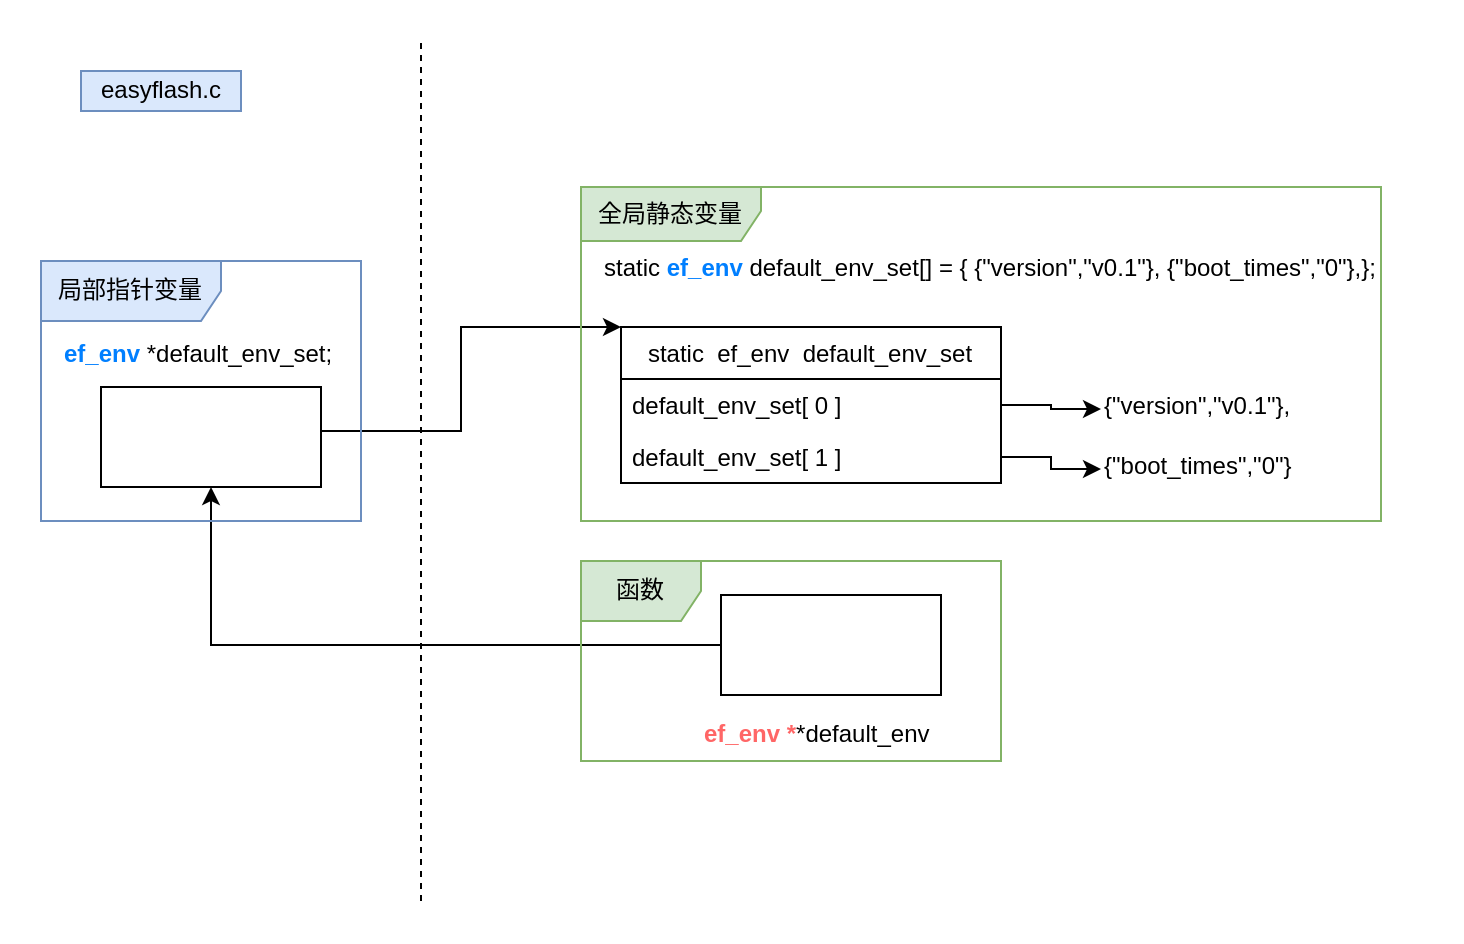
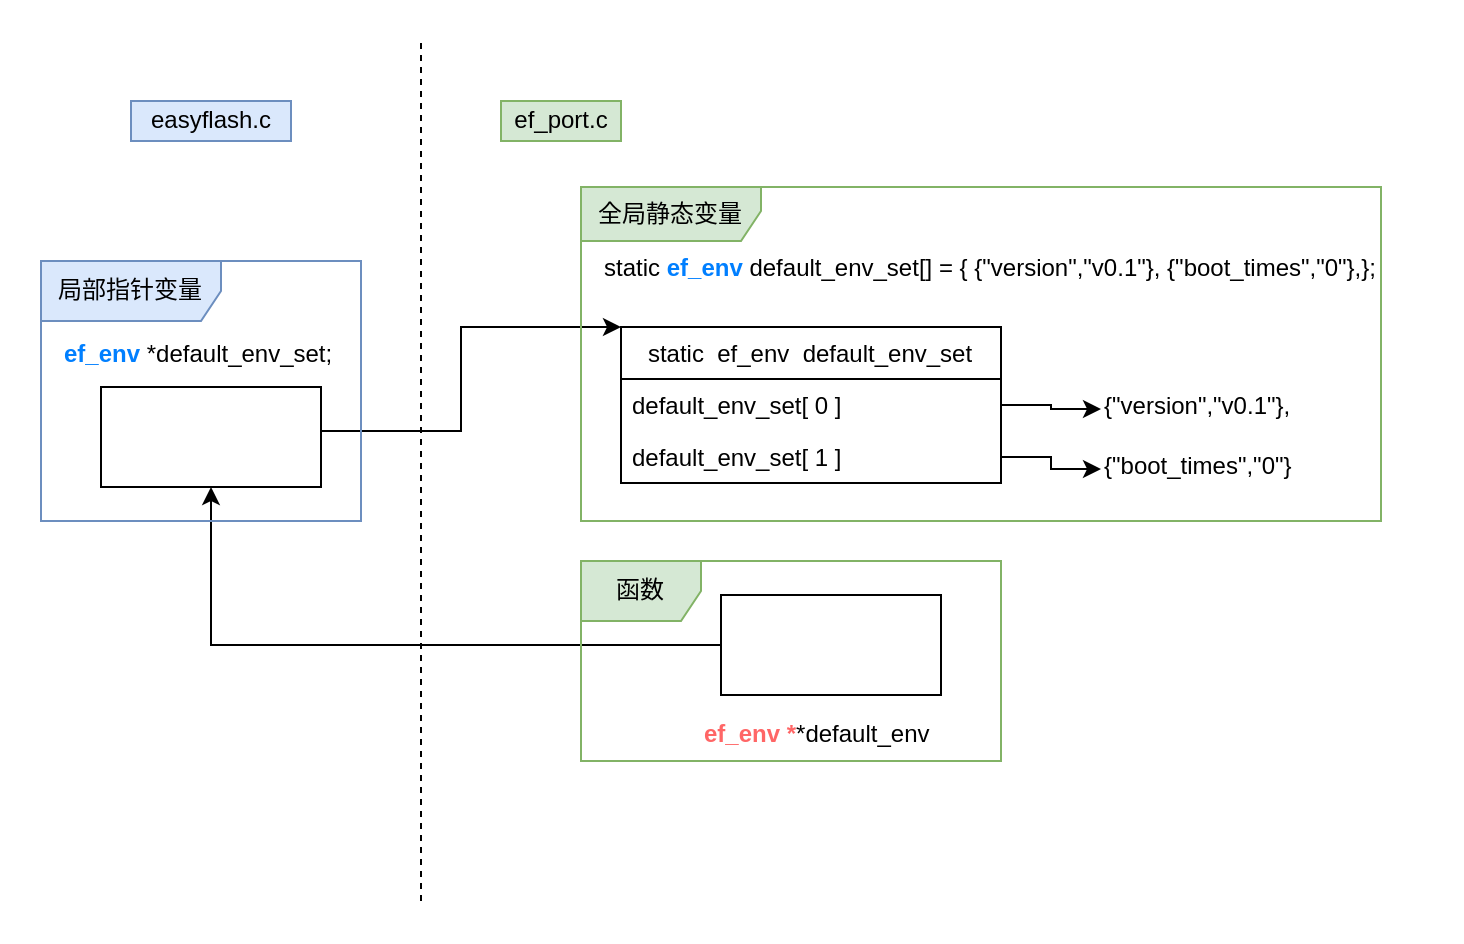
node "easyflash.c": moved (161, 91) -> (211, 121)
node "ef_port.c": added
